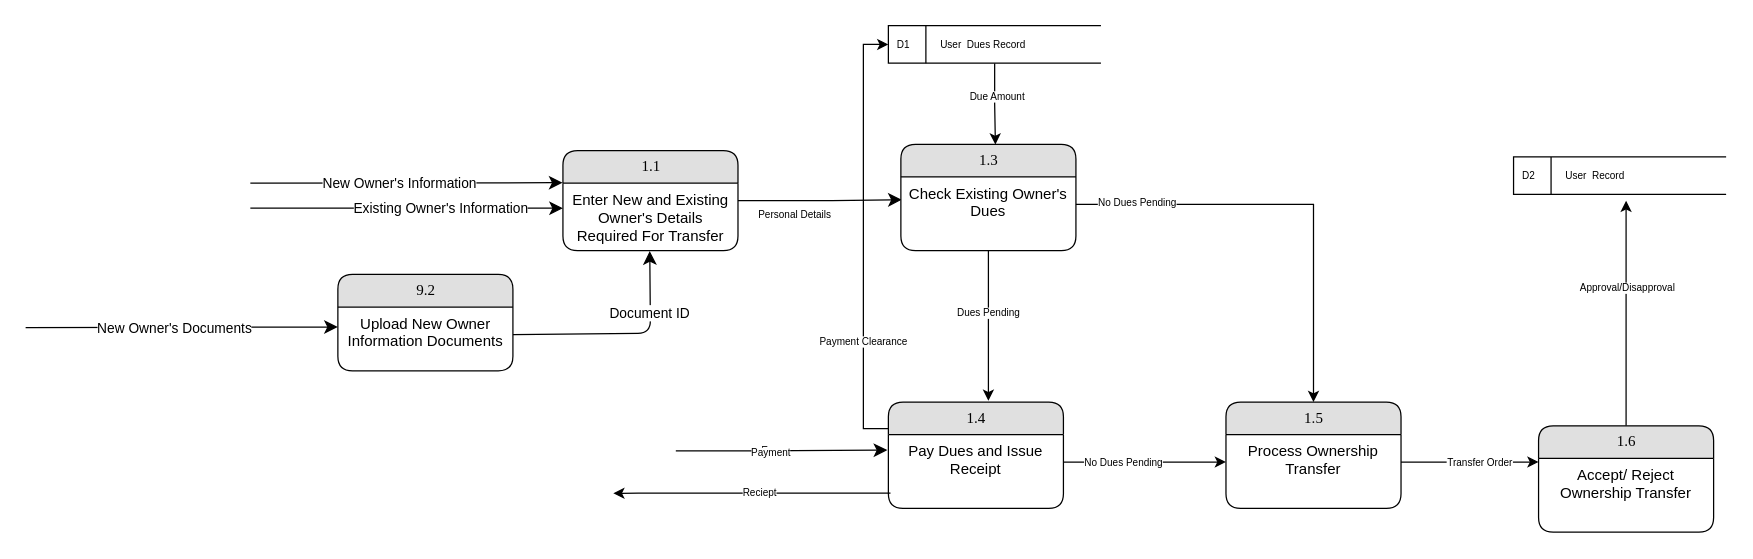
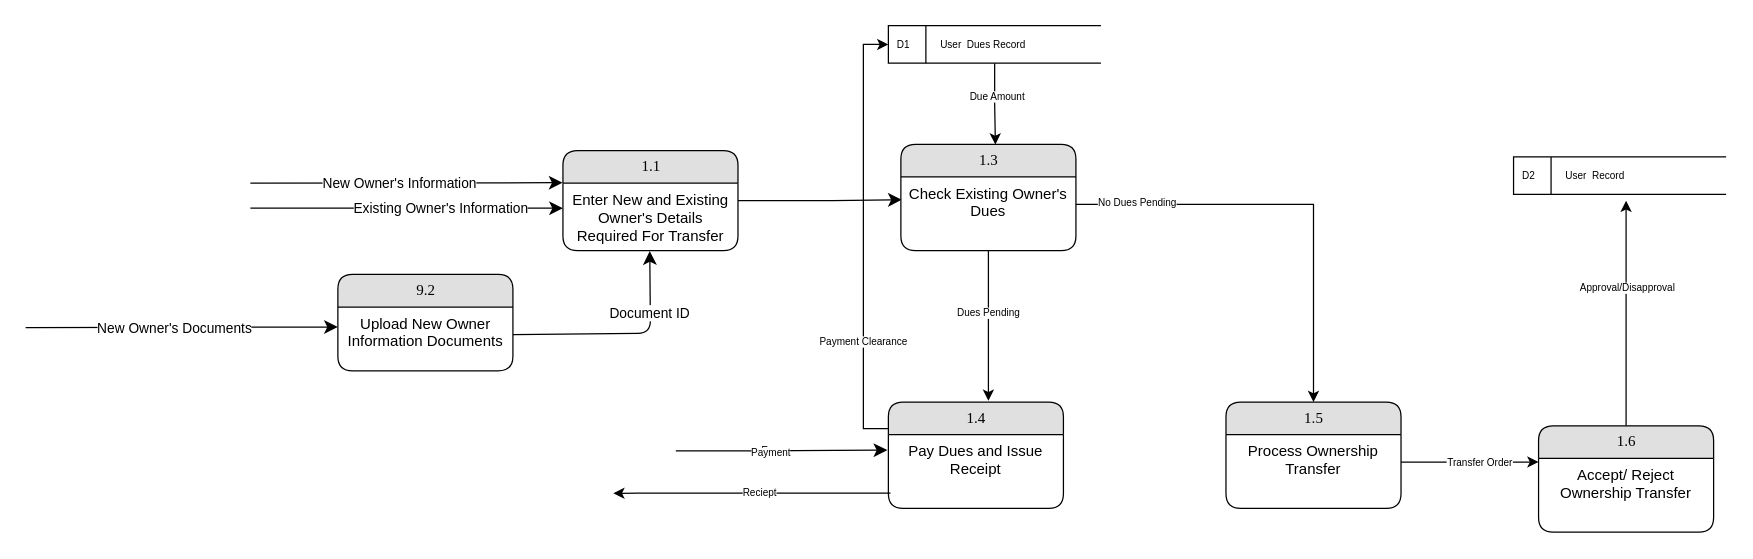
node "Personal Details": removed
edge "Pay Dues and Issue Receipt" -> "Process Ownership Transfer": removed, label "No Dues Pending"
